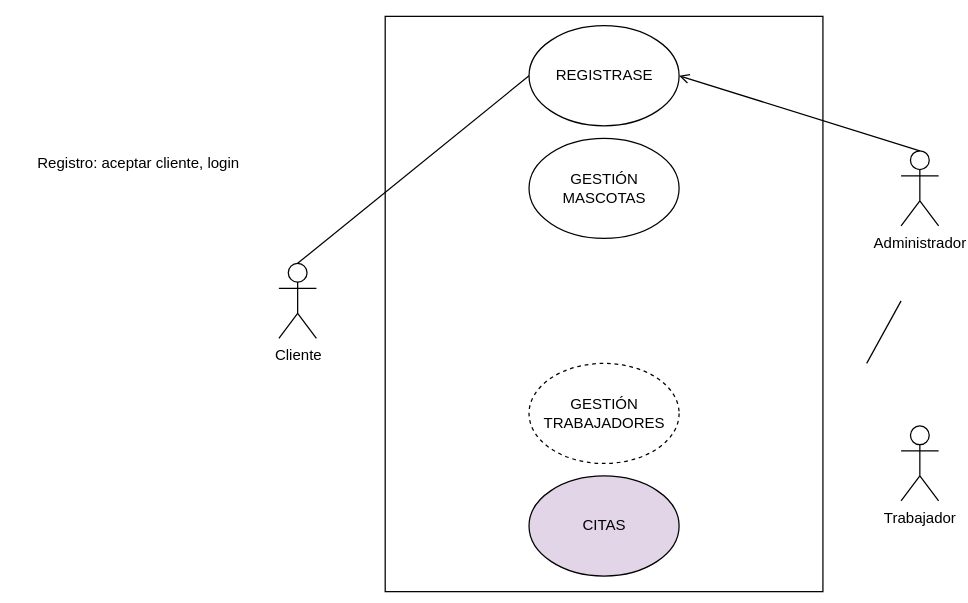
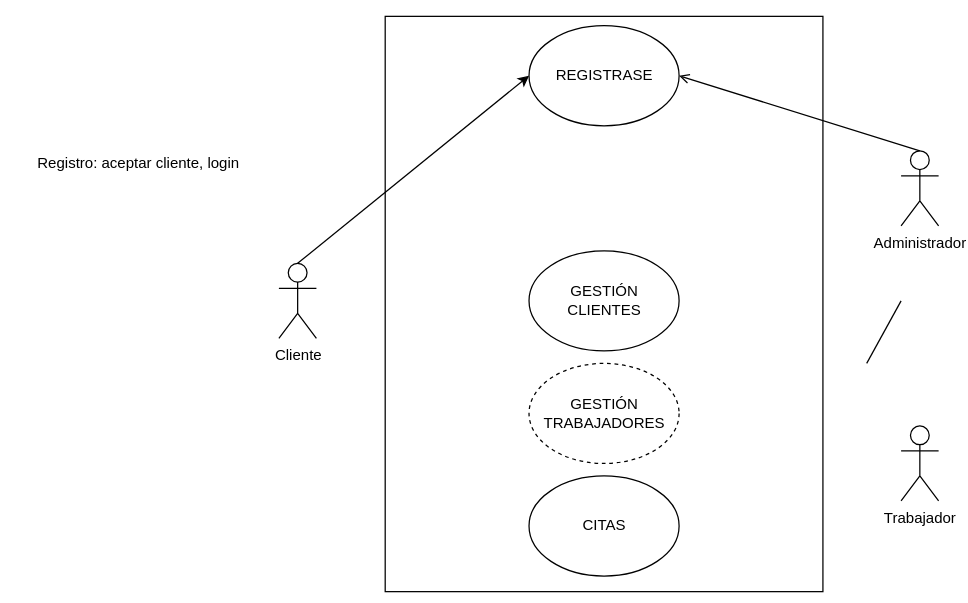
edge "REGISTRASE" -- "Cliente": arrowhead none -> classic
node "GESTIÓN MASCOTAS": removed
node "GESTIÓN CLIENTES": added
node "CITAS": fillcolor #e1d5e7 -> #ffffff
